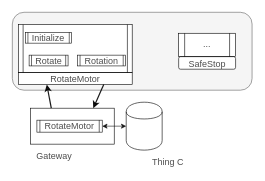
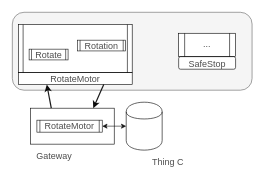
node "Initialize": removed
node "Rotate": moved (49, 61) -> (49, 55)
node "Rotation": moved (102, 61) -> (102, 46)
